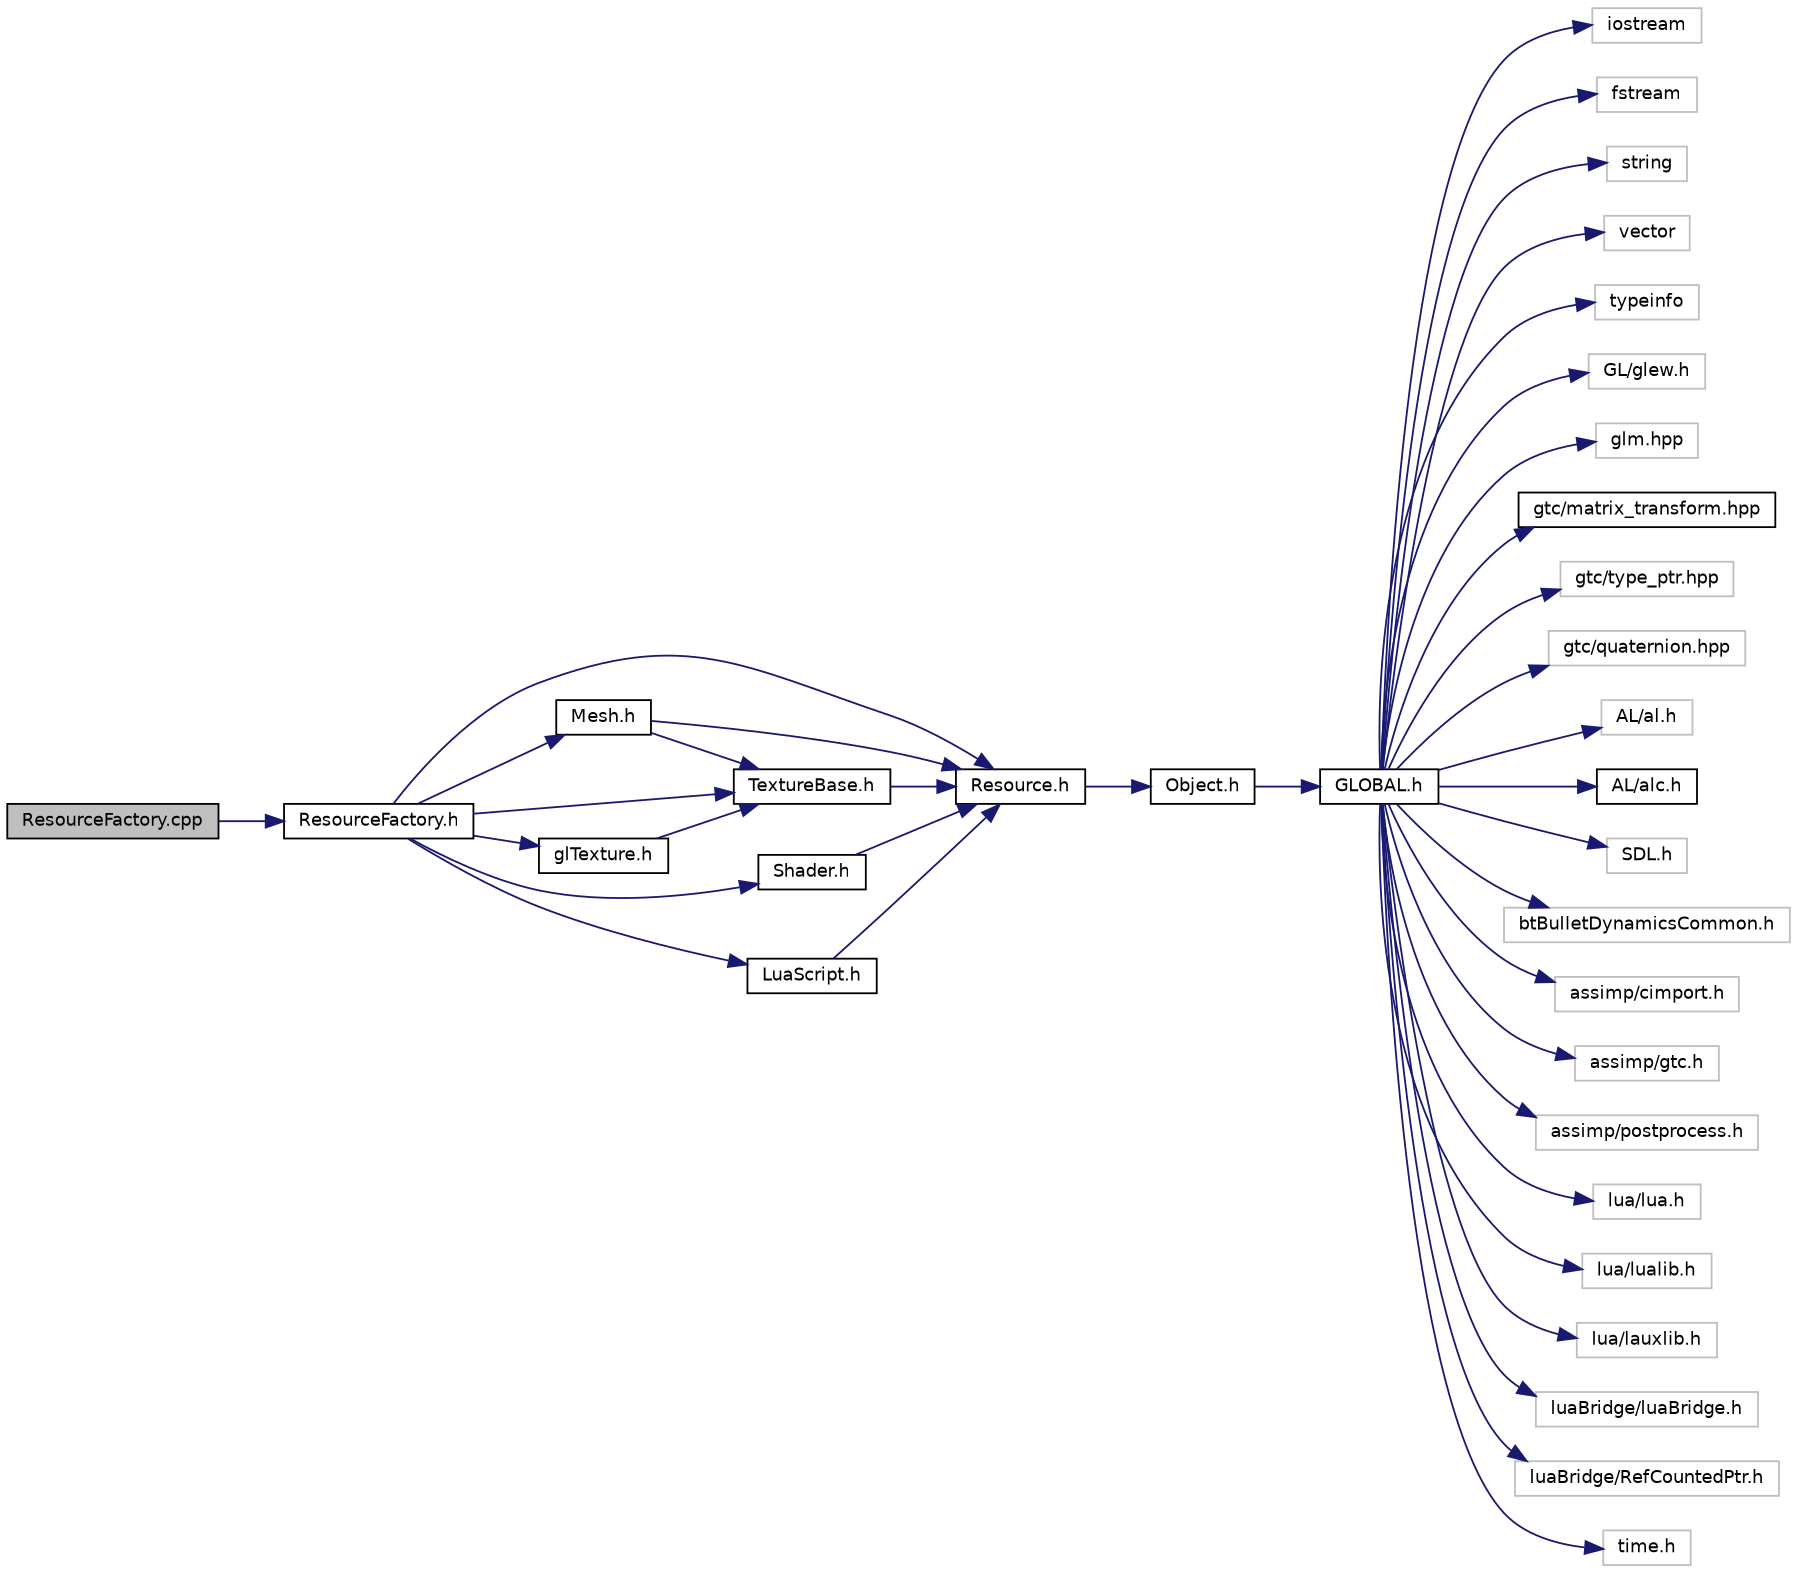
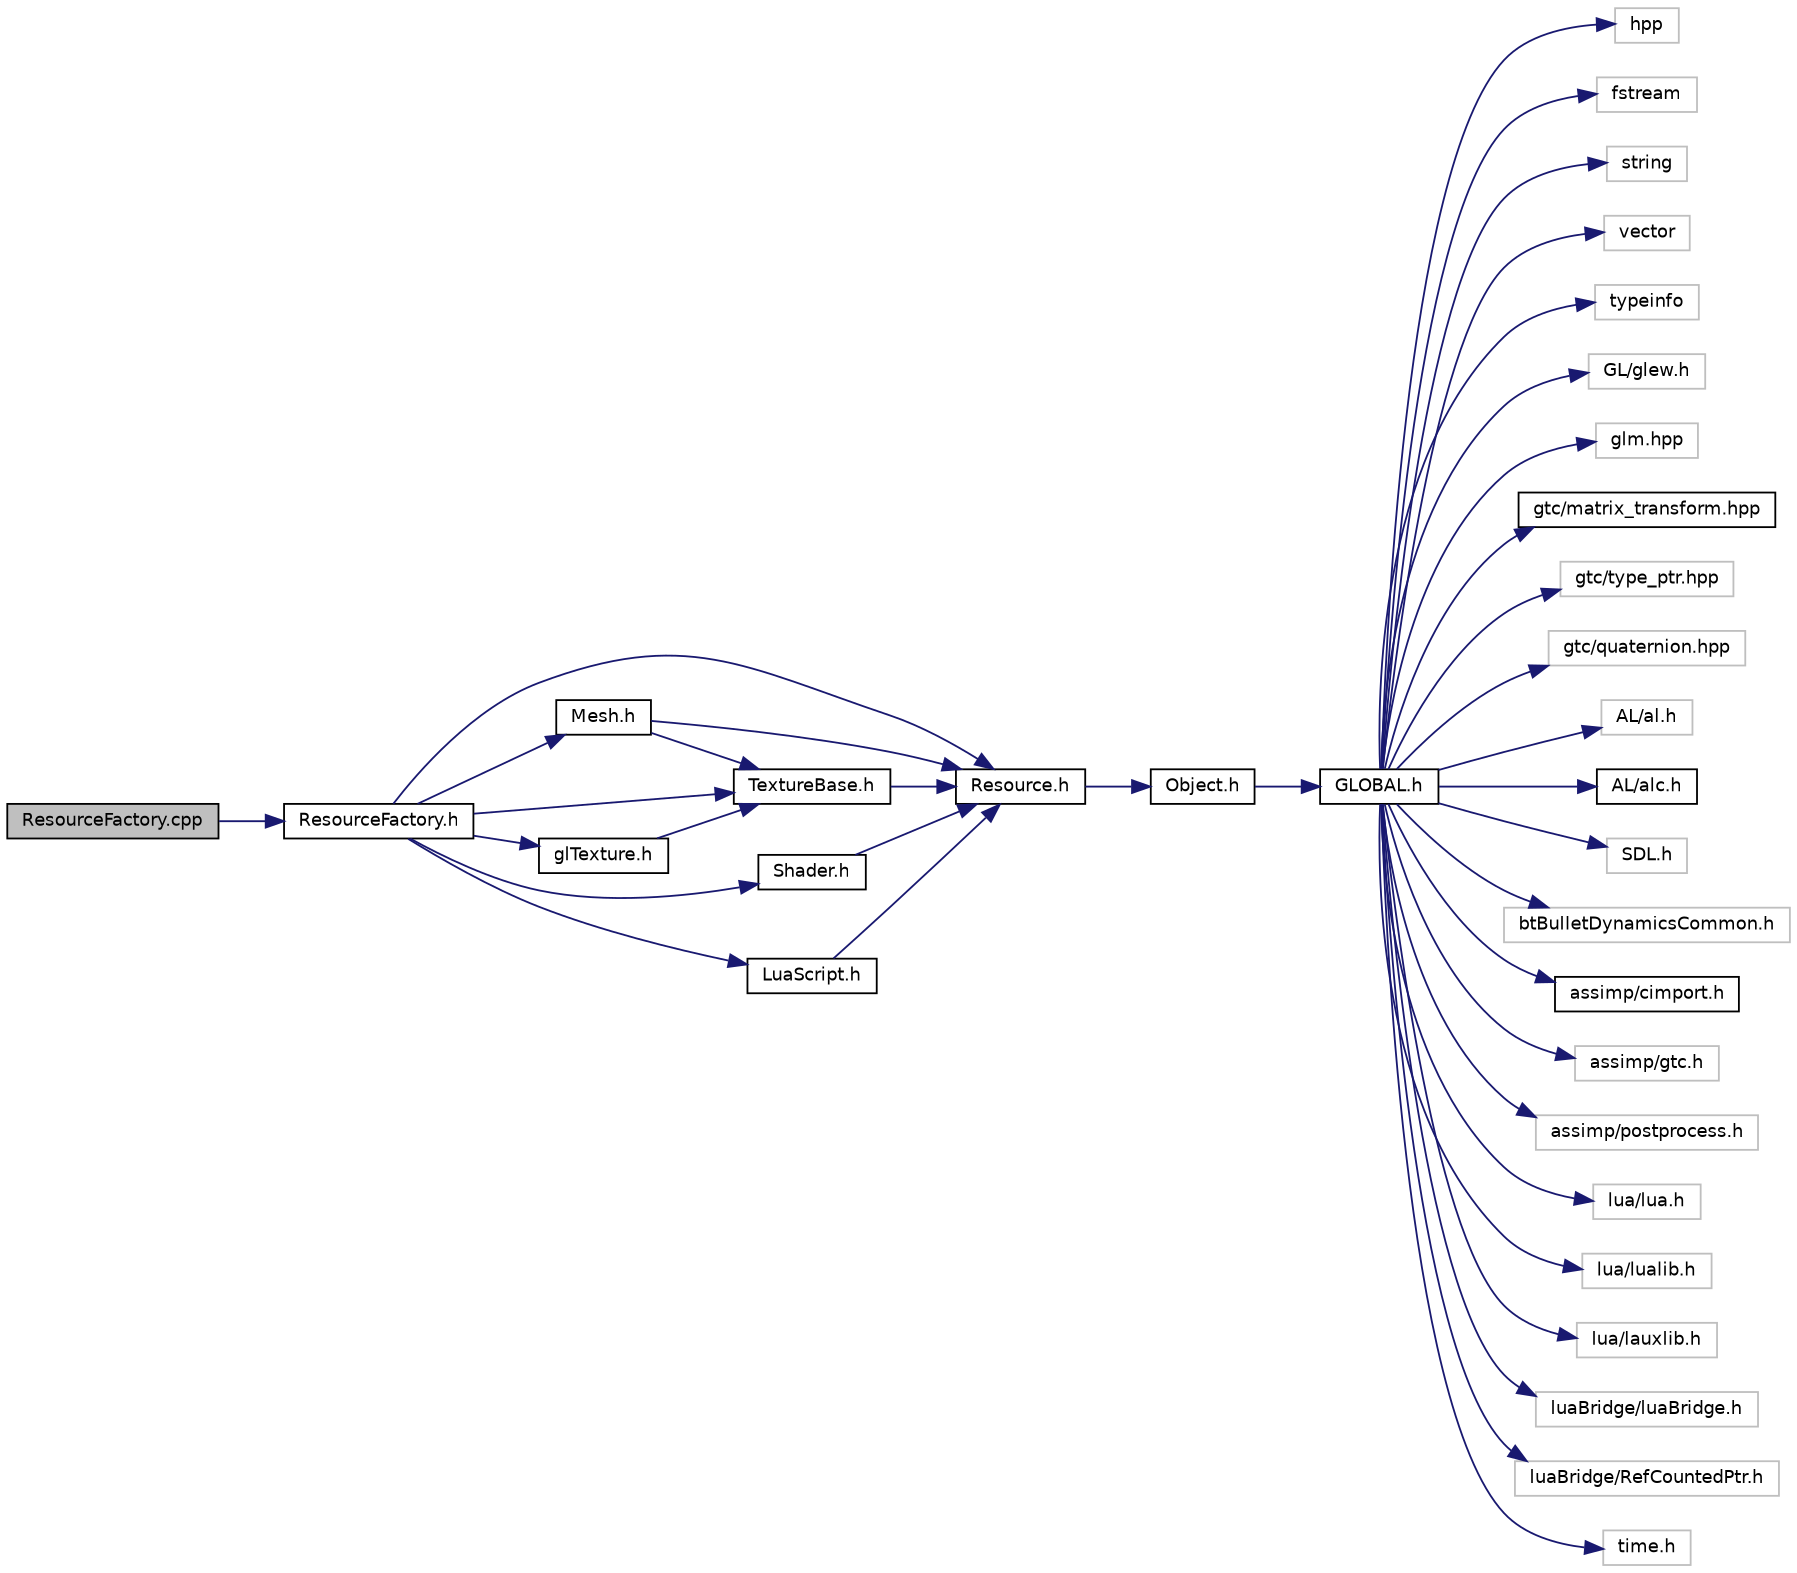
node "iostream": label "iostream" -> "hpp"
node "assimp/cimport.h": color grey75 -> black
